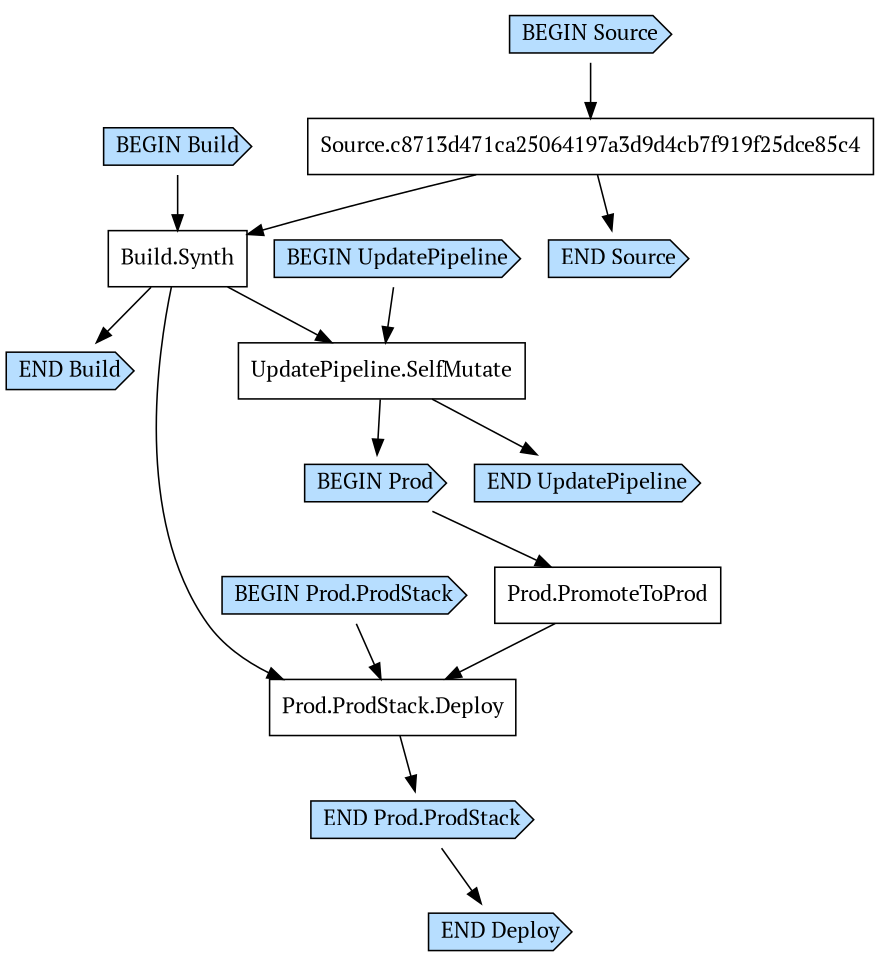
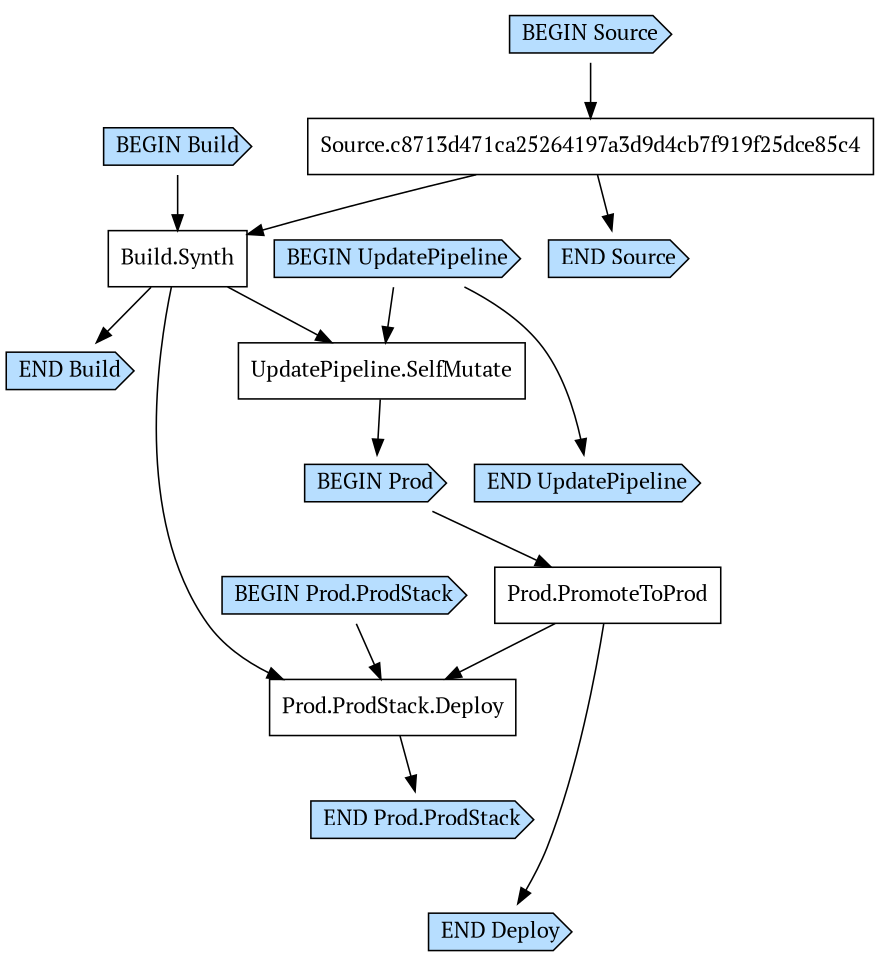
node "Source.c8713d471ca25064197a3d9d4cb7f919f25dce85c4": label "Source.c8713d471ca25064197a3d9d4cb7f919f25dce85c4" -> "Source.c8713d471ca25264197a3d9d4cb7f919f25dce85c4"
edge "UpdatePipeline.SelfMutate" -> "END UpdatePipeline": now "BEGIN UpdatePipeline" -> "END UpdatePipeline"
edge "END Prod.ProdStack" -> "END Deploy": now "Prod.PromoteToProd" -> "END Deploy"
